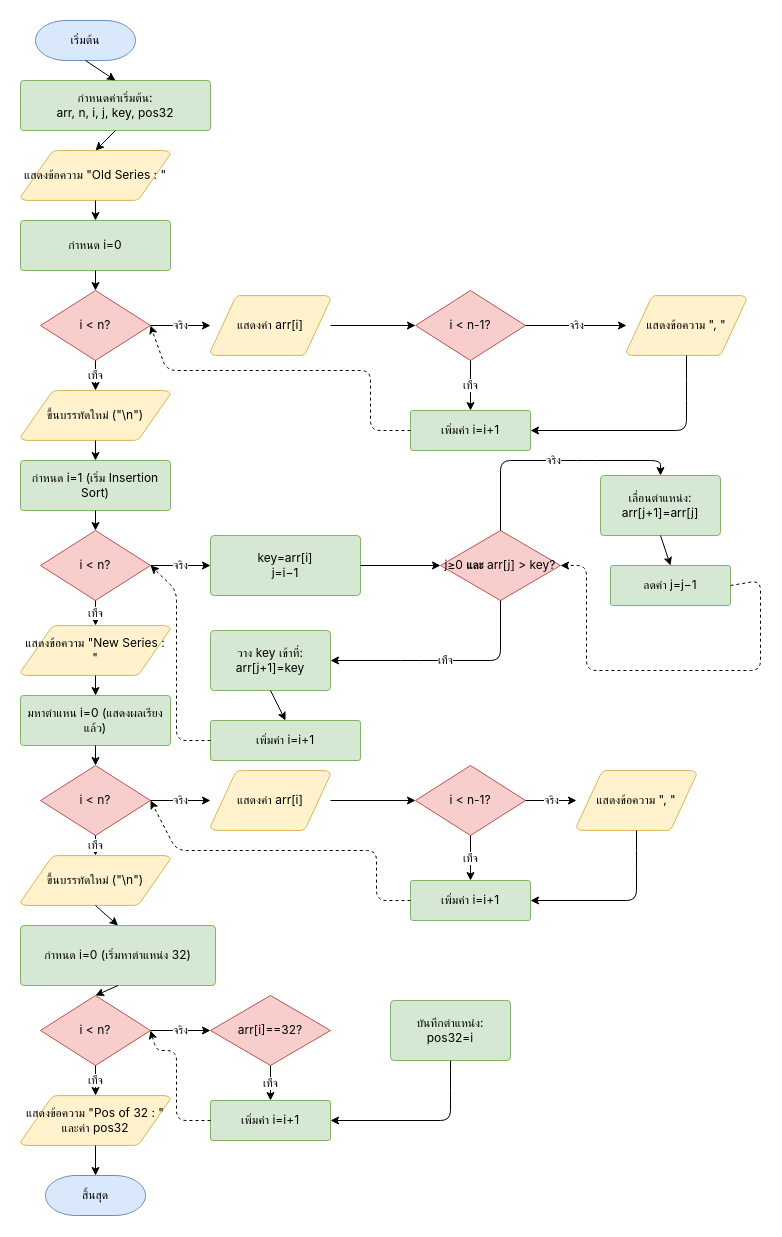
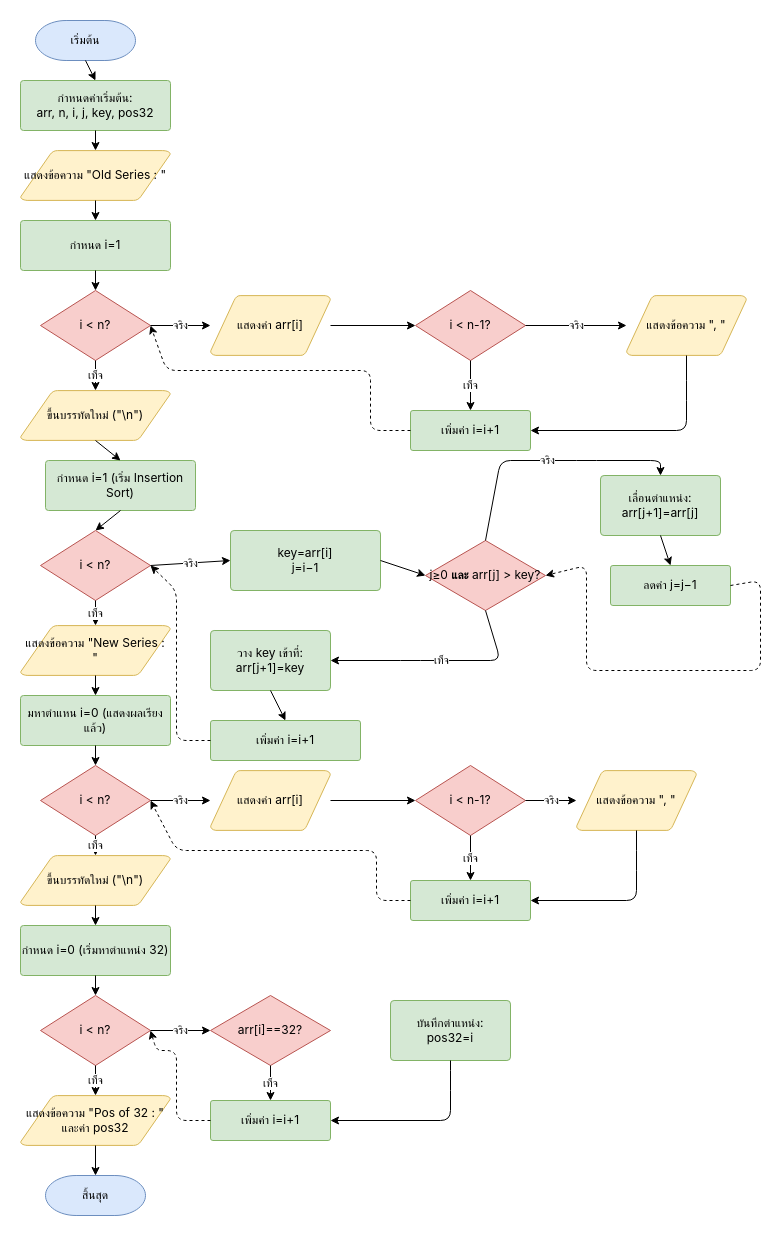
node "กำหนดค่าเริ่มต้น: arr, n, i, j, key, pos32": size 190x50 -> 150x50
node "กำหนด i=0": label "กำหนด i=0" -> "กำหนด i=1"
node "กำหนด i=1 (เริ่ม Insertion Sort)": moved (96, 486) -> (121, 486)
node "key=arr[i] j=i−1": moved (286, 566) -> (306, 561)
node "j≥0 และ arr[j] > key?": moved (501, 566) -> (486, 576)
node "กำหนด i=0 (เริ่มหาตำแหน่ง 32)": size 195x60 -> 150x50
